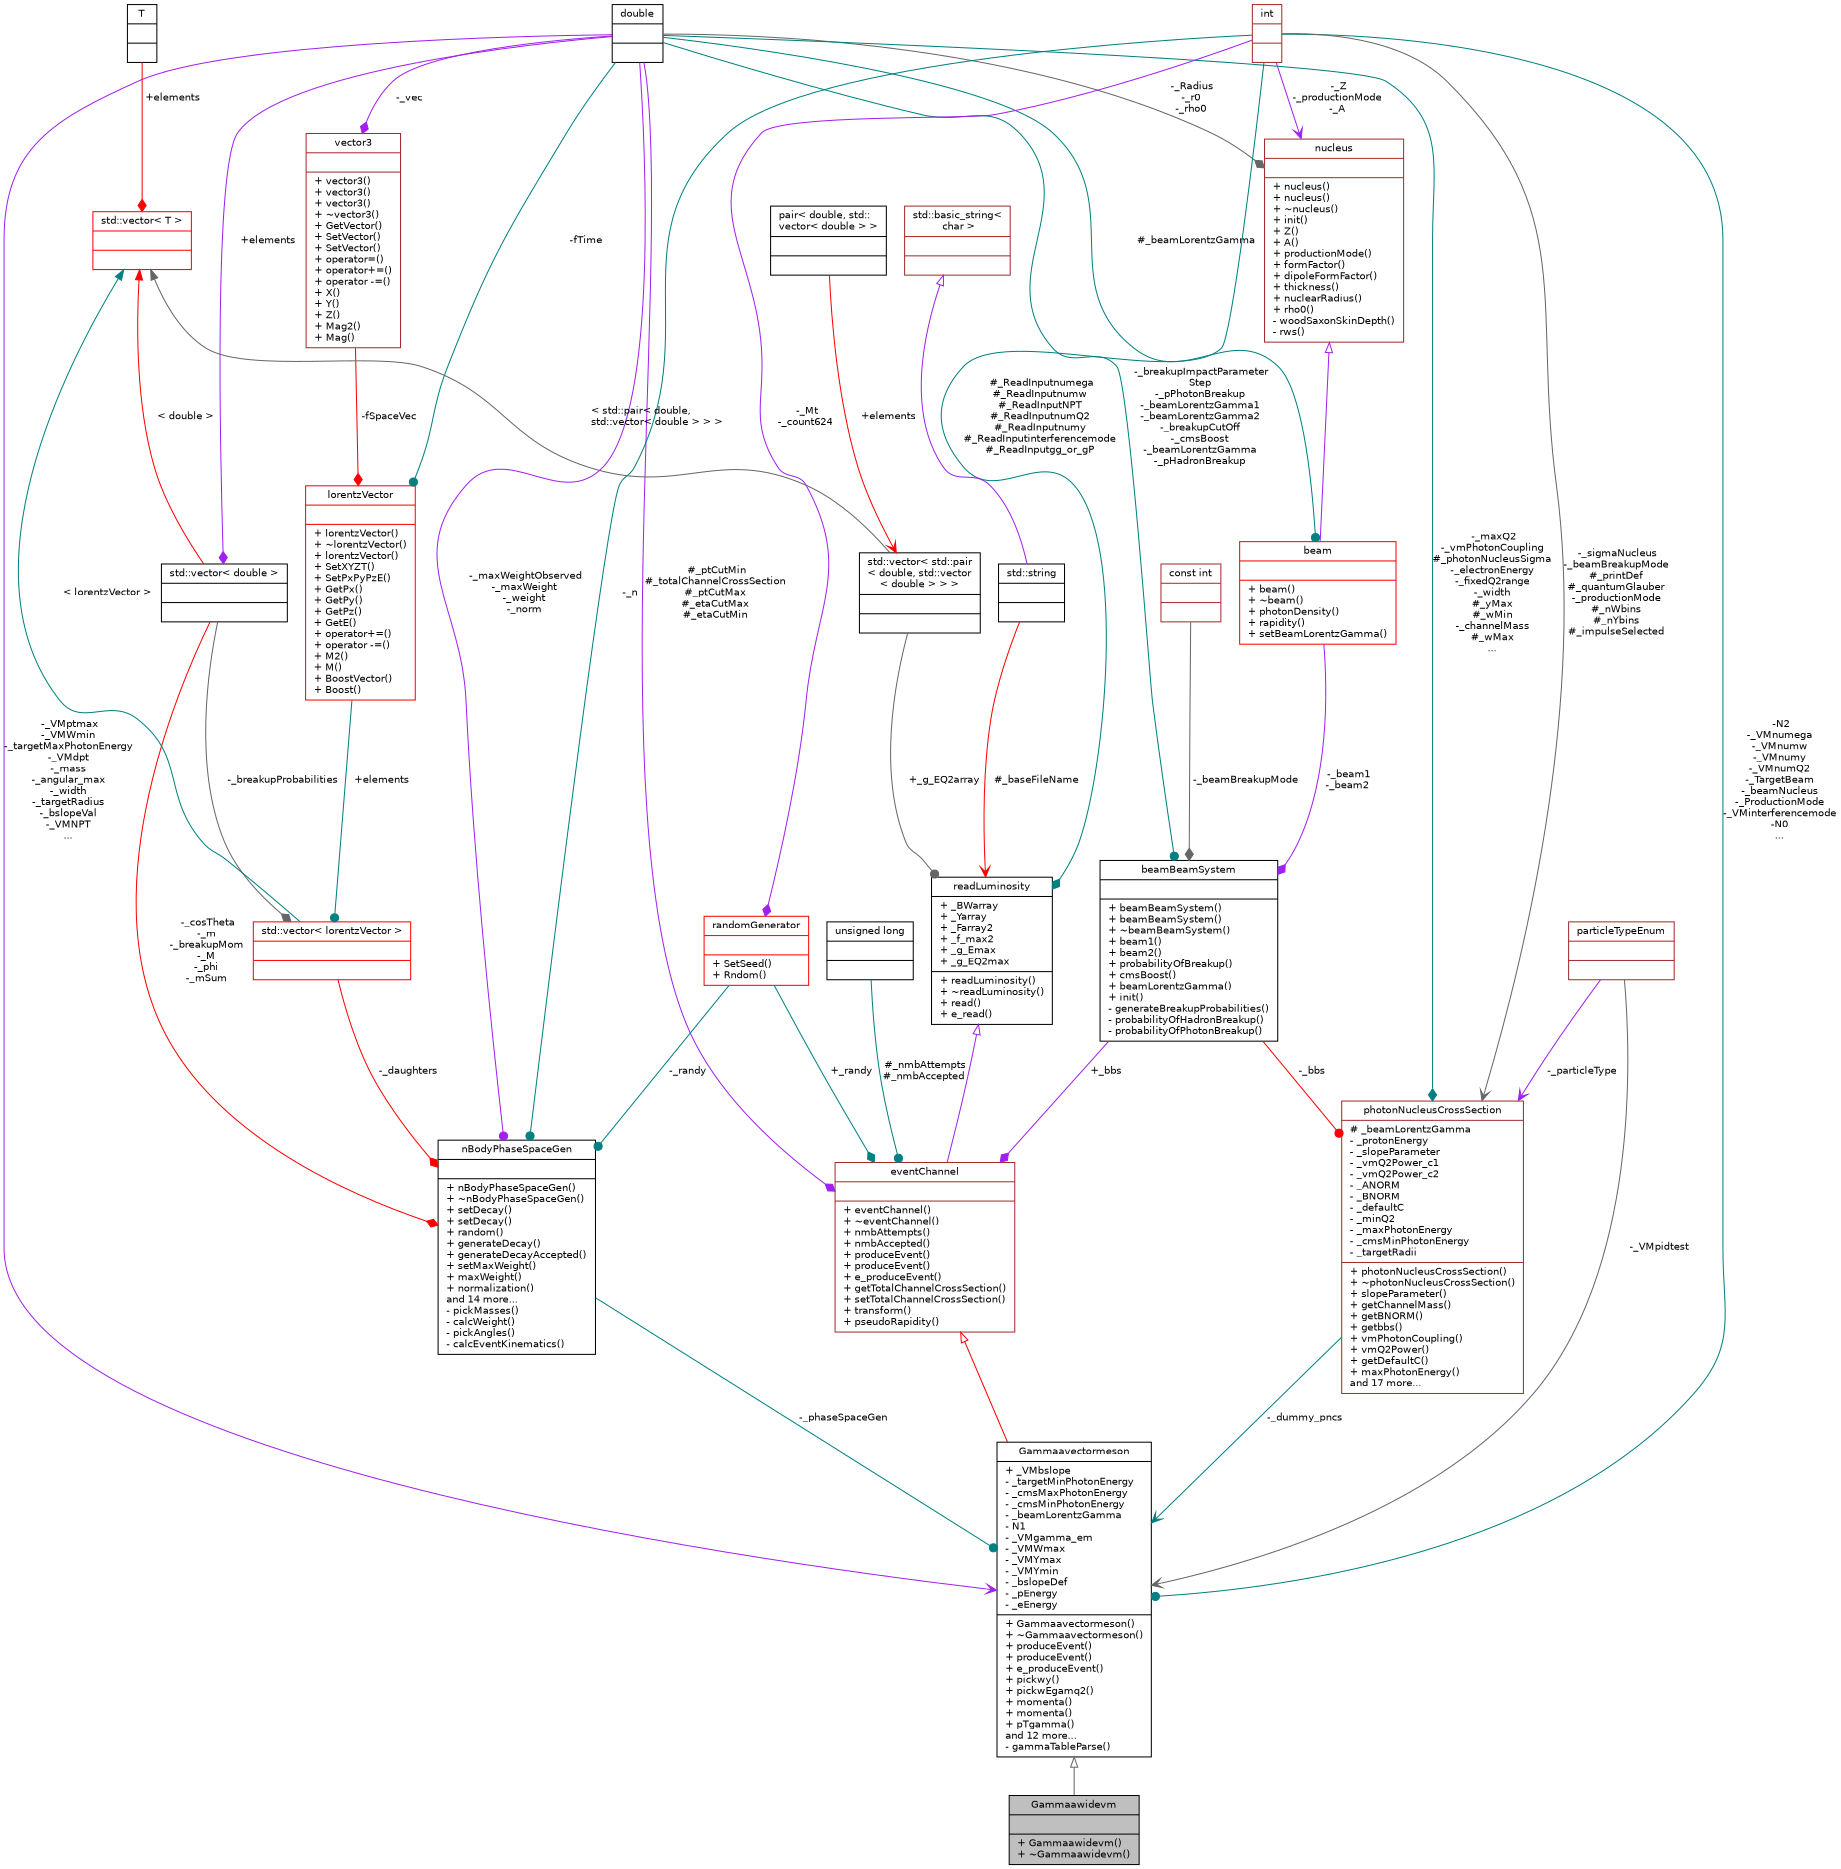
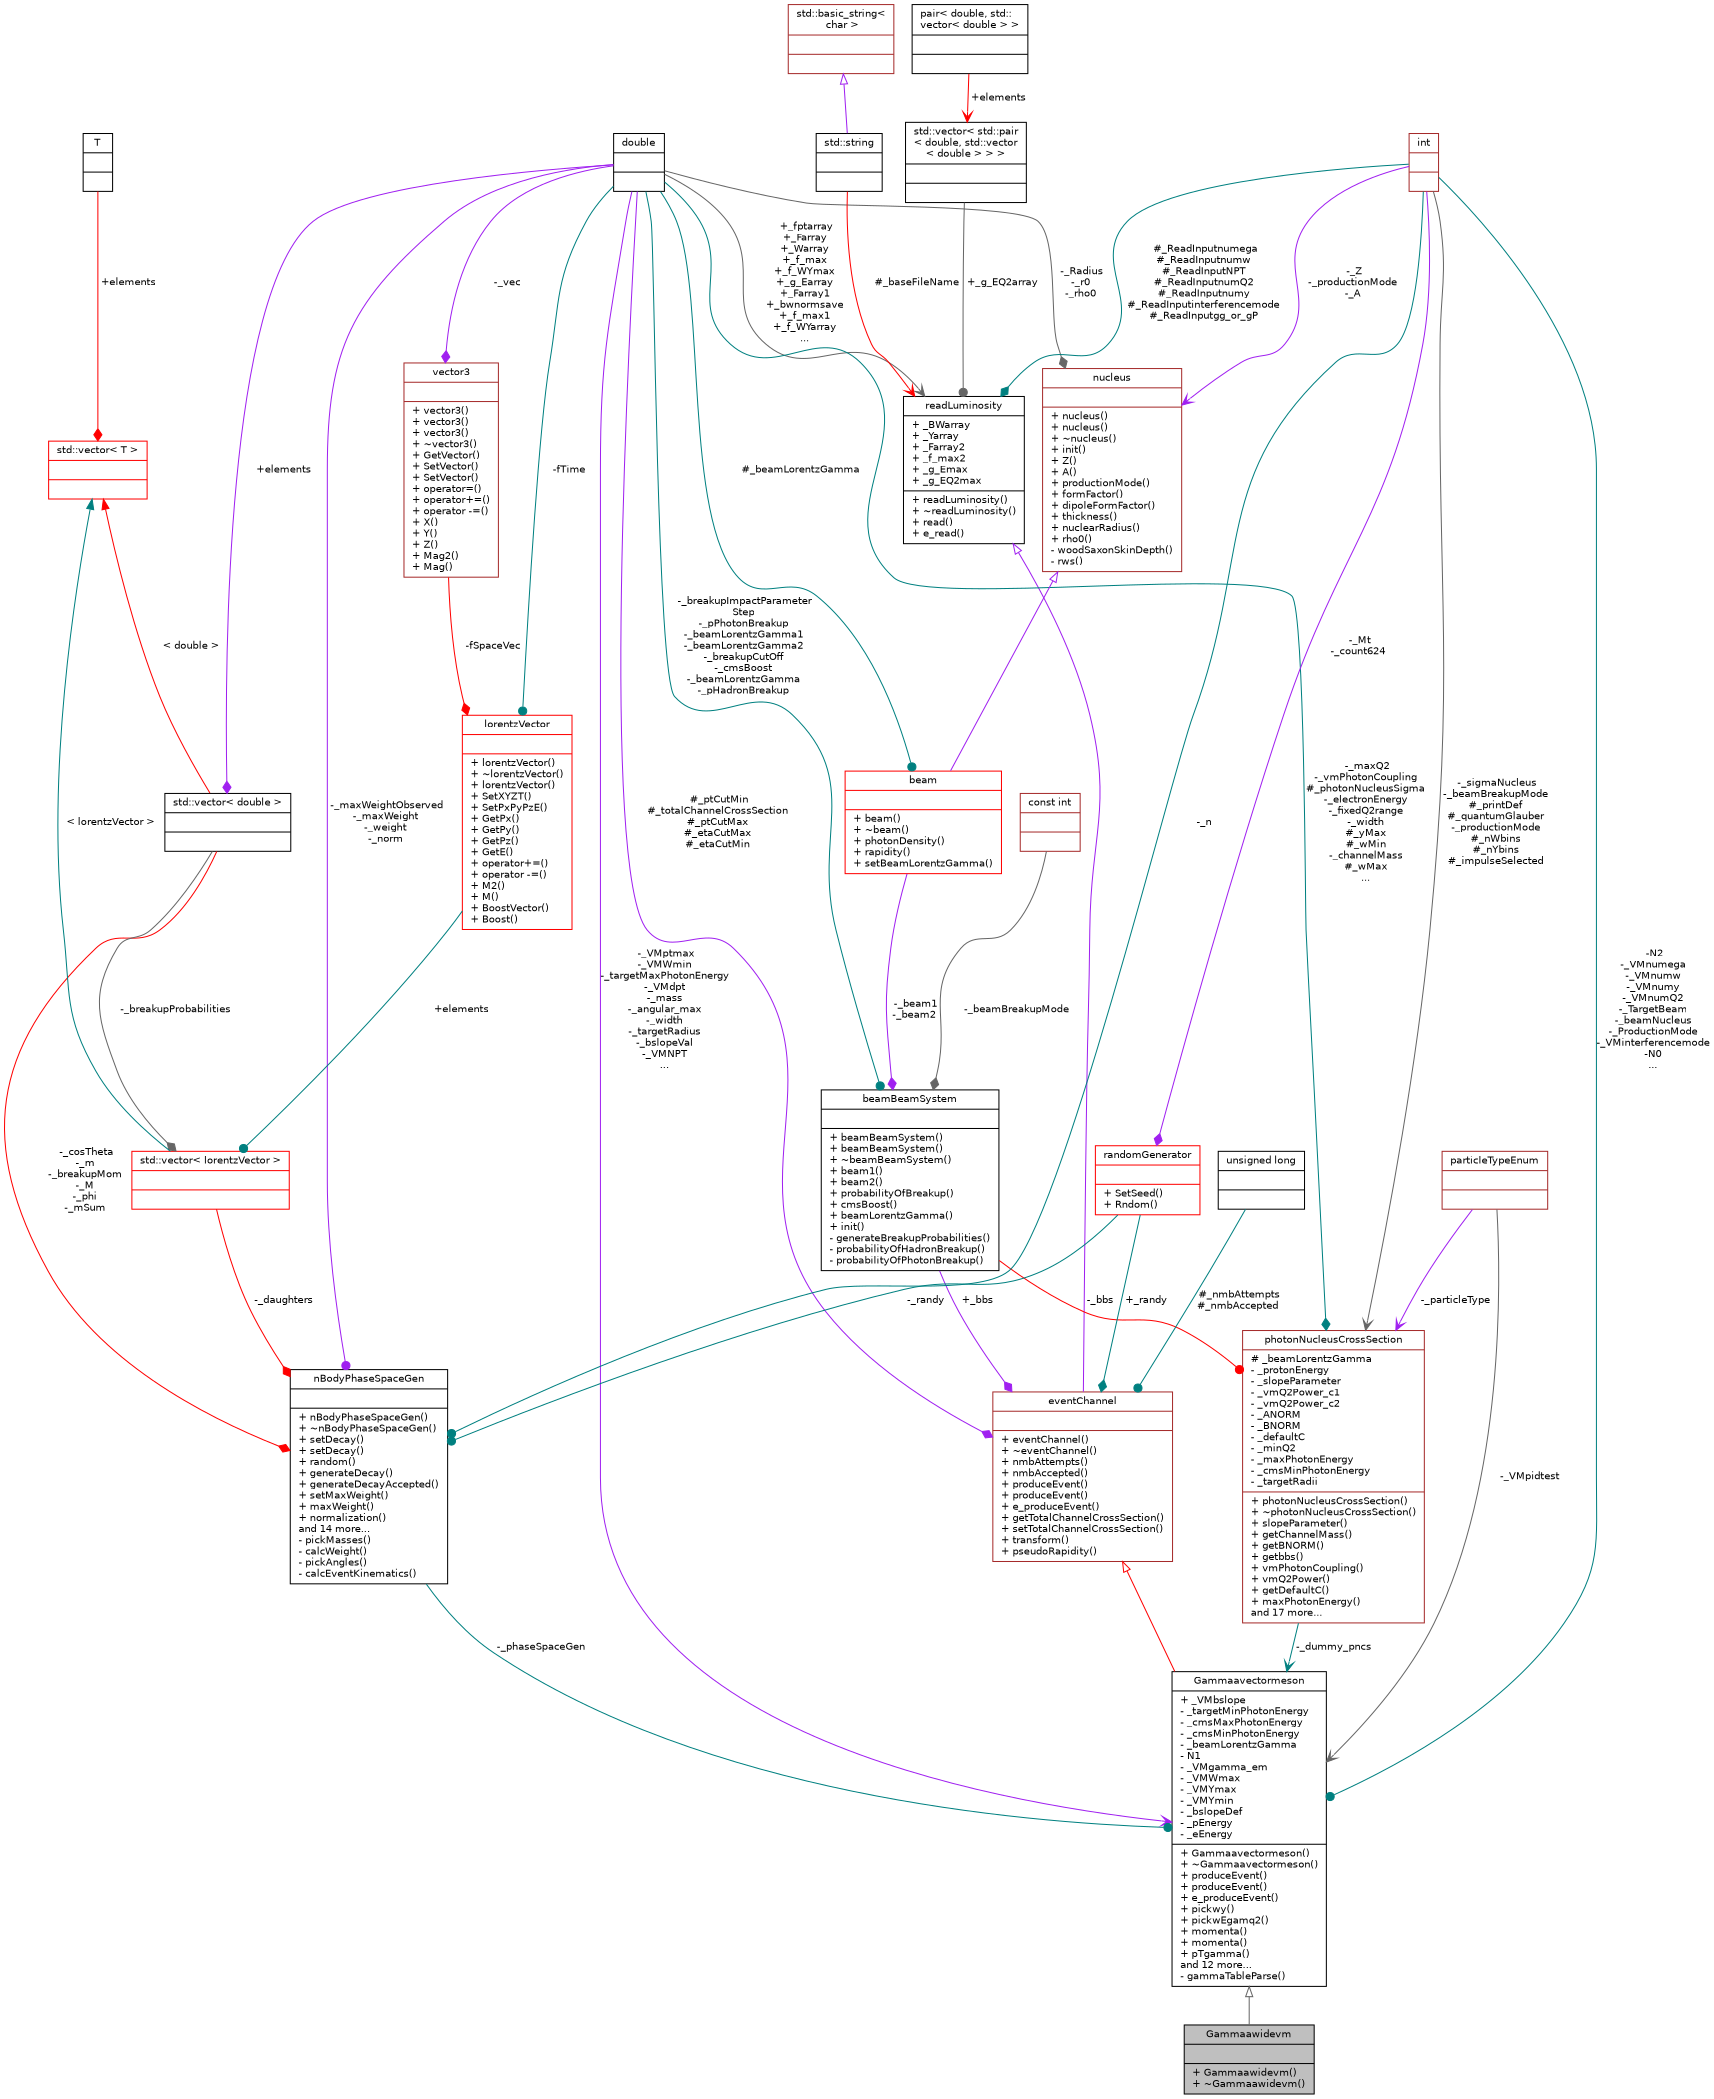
edge "double" -> "readLuminosity": added, label "+_fptarray +_Farray +_Warray +_f_max +_f_WYmax +_g_Earray +_Farray1 +_bwnormsave +_f_max1 +_f_WYarray ..."
edge "std::vector< std::pair" -> "std::vector< T >": removed, label "< std::pair< double, std::vector< double > > >"
